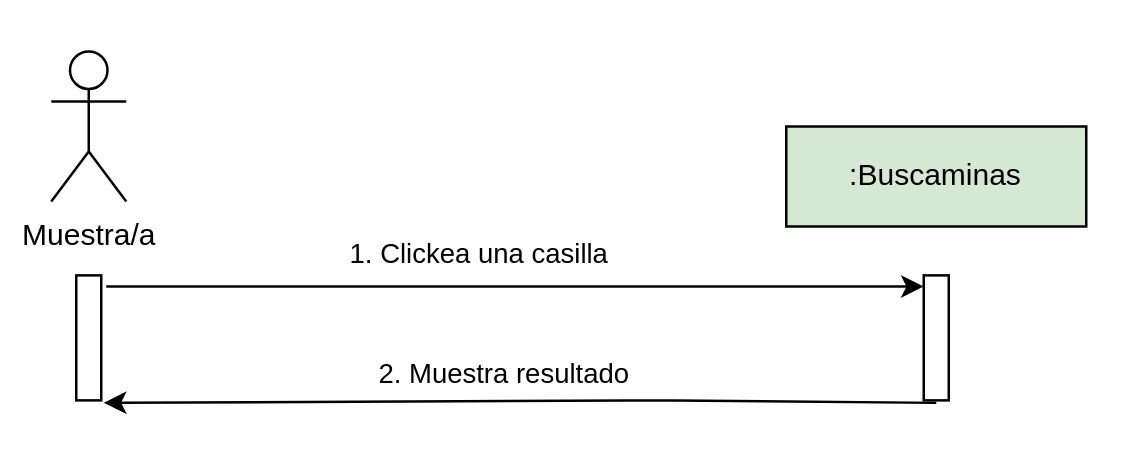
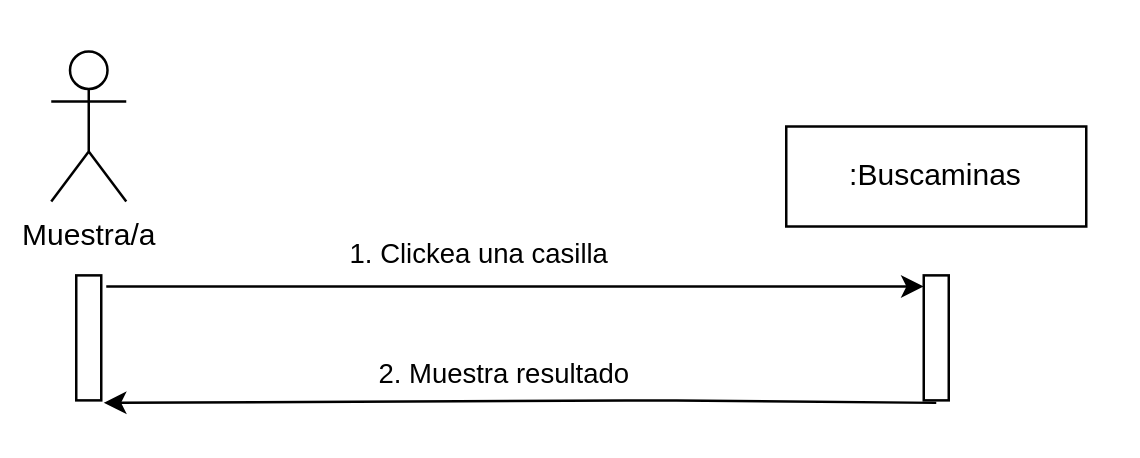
node ":Buscaminas": fillcolor #d5e8d4 -> #ffffff
